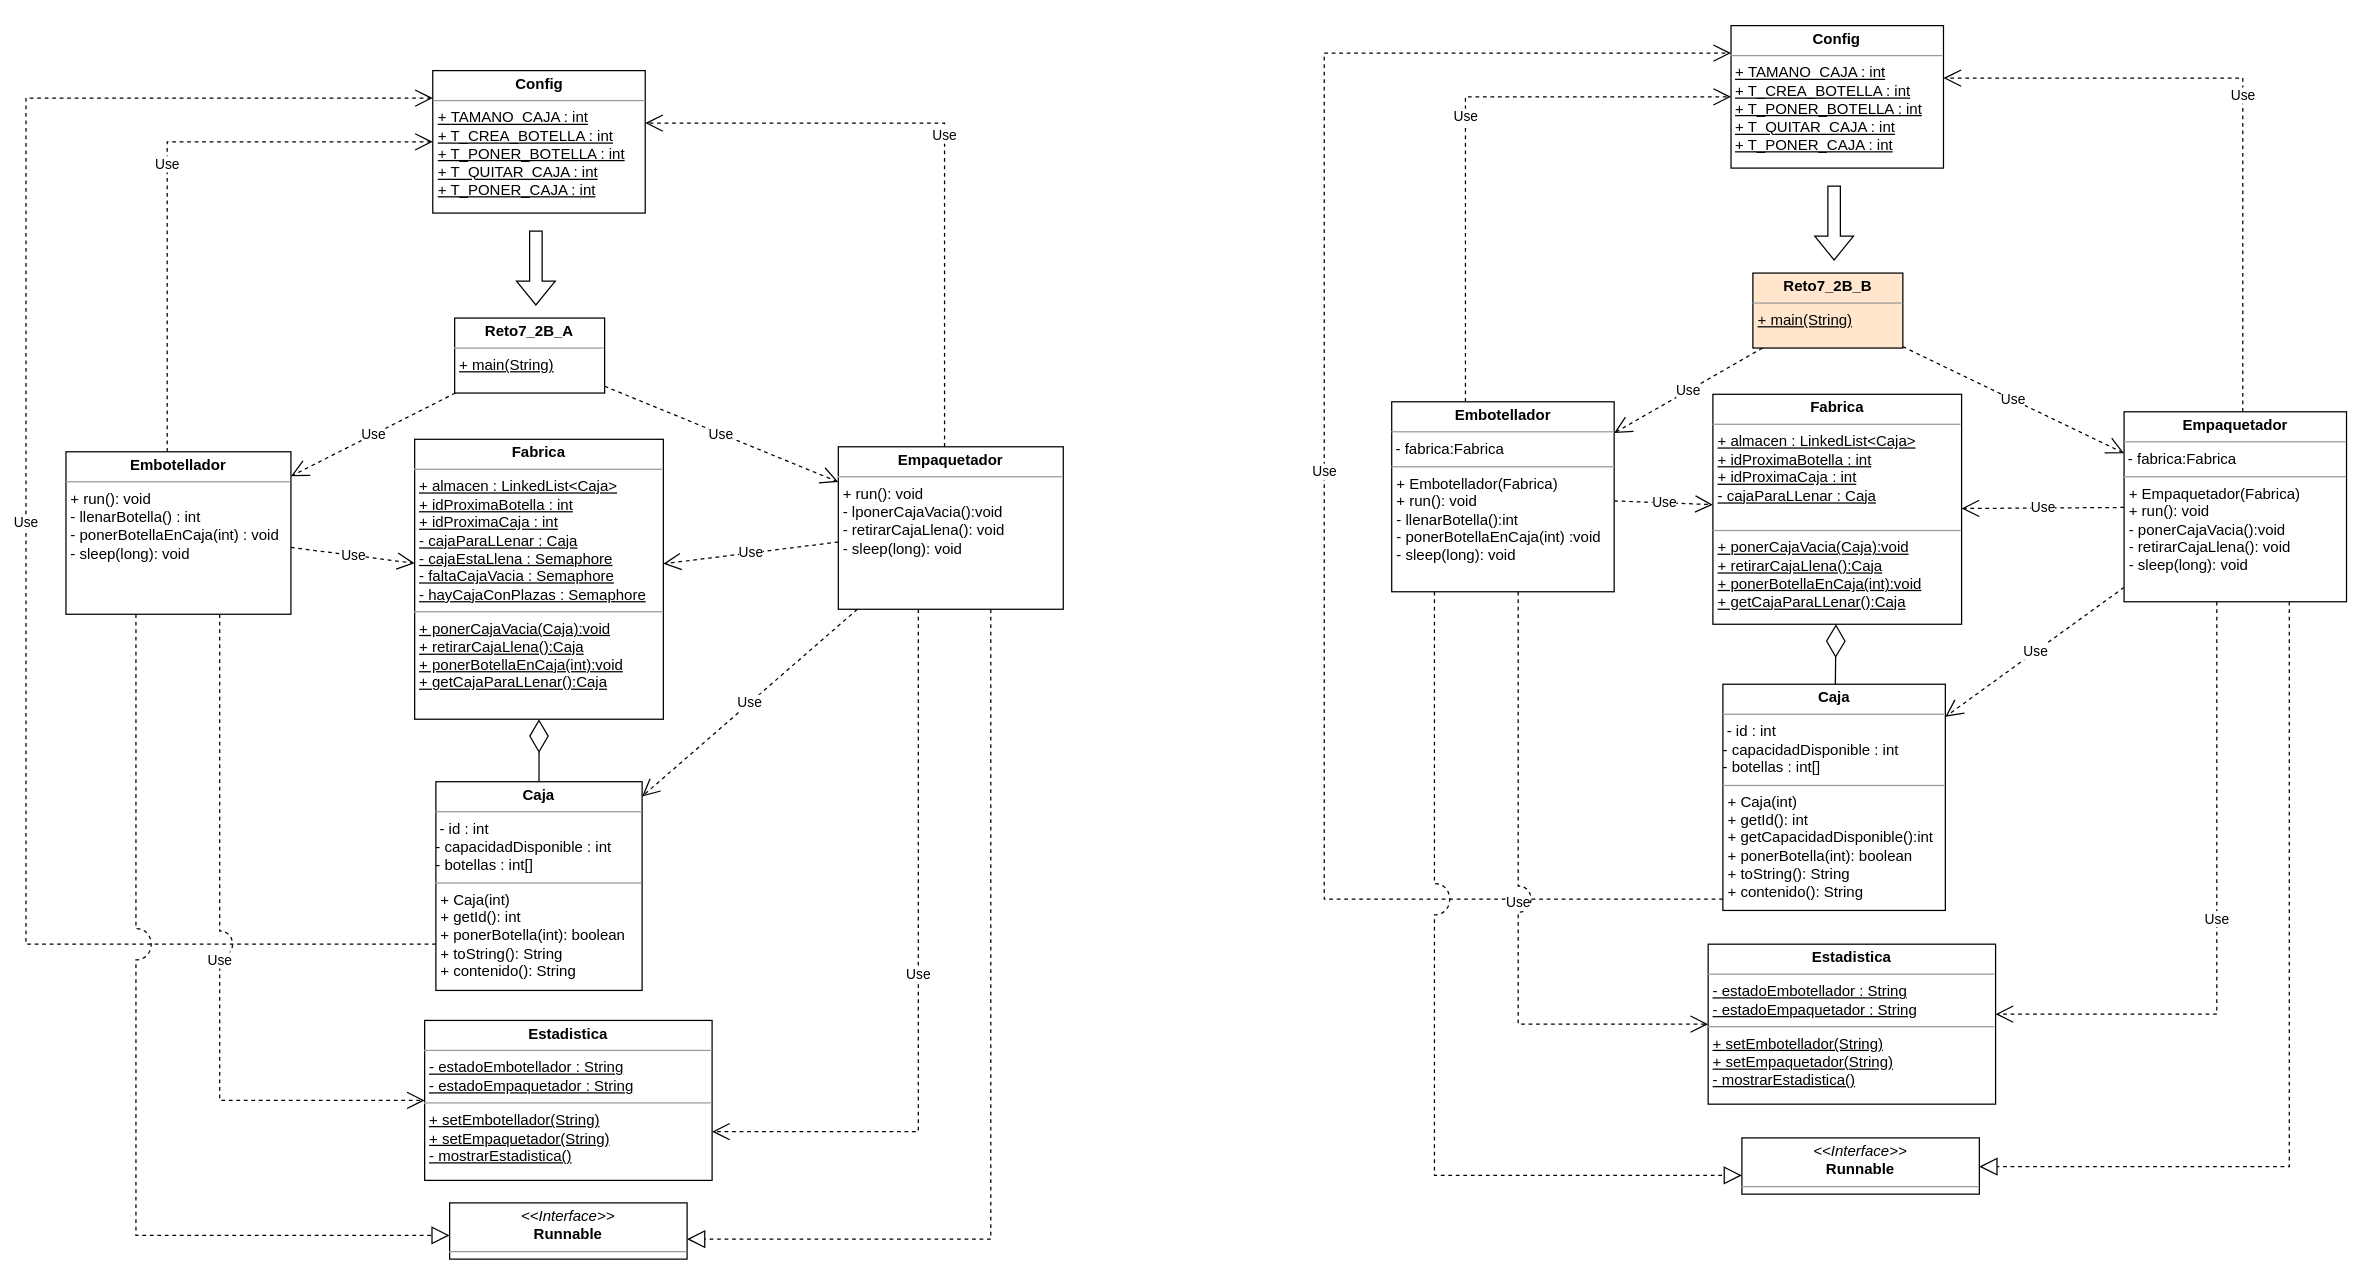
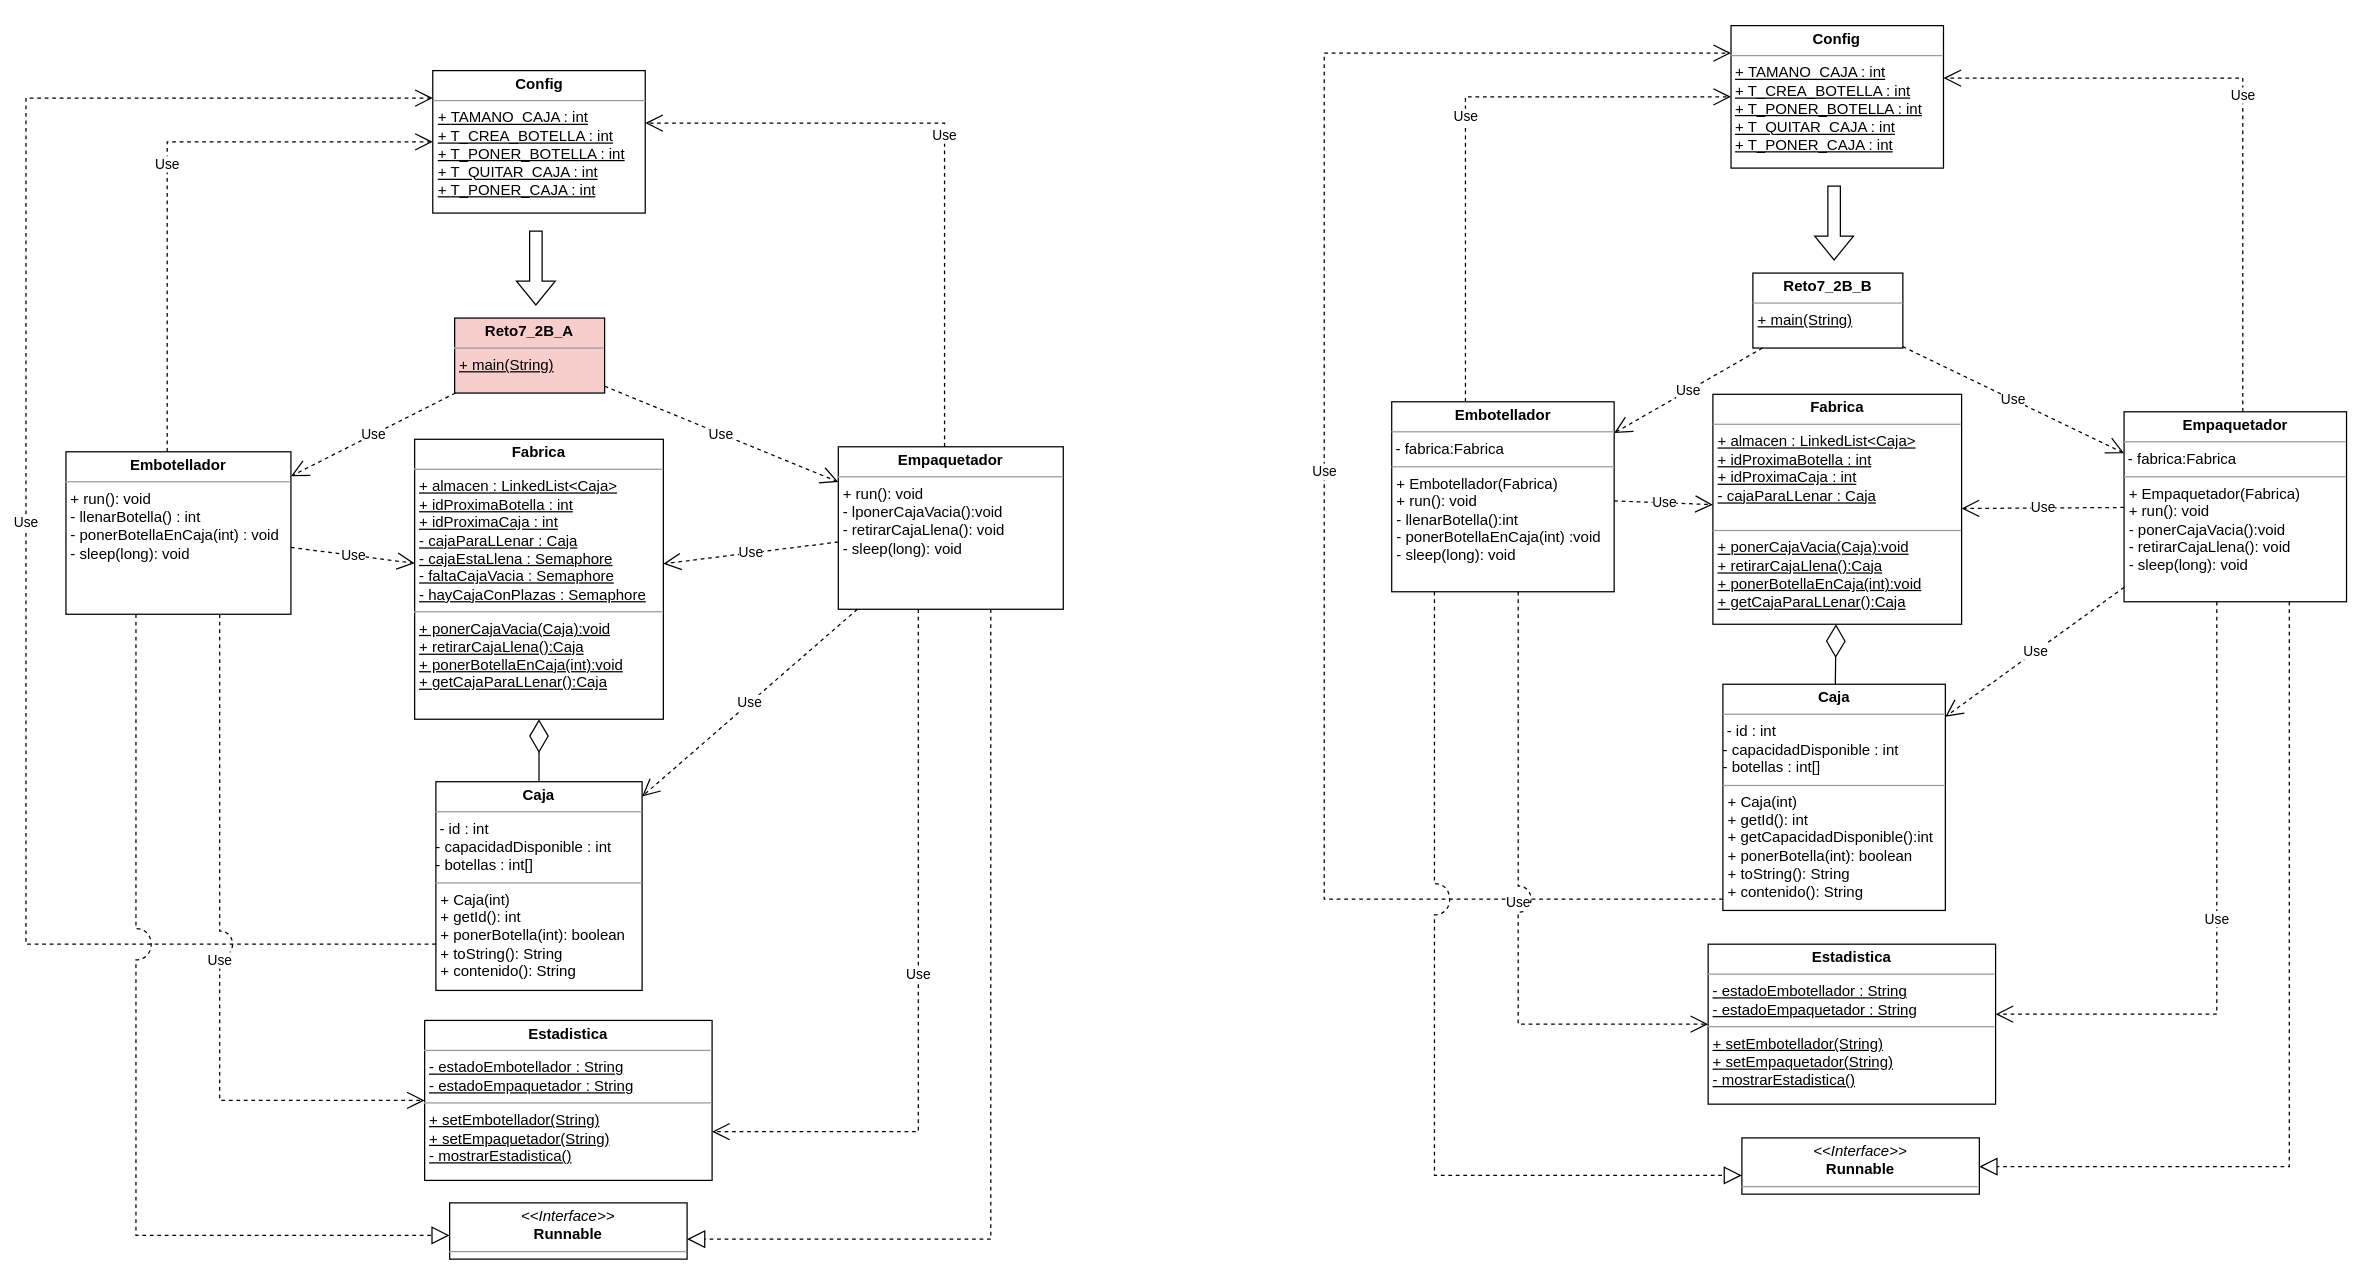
node "Reto7_2B_B + main(String)": fillcolor #ffe6cc -> #ffffff
node "Reto7_2B_A + main(String)": fillcolor #ffffff -> #f8cecc
